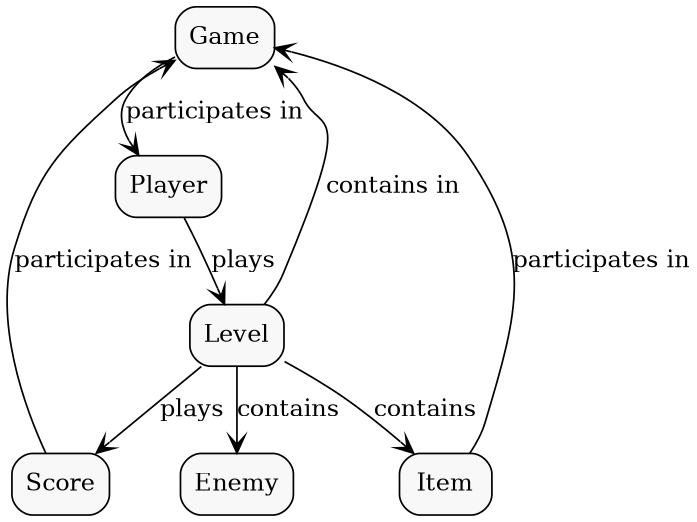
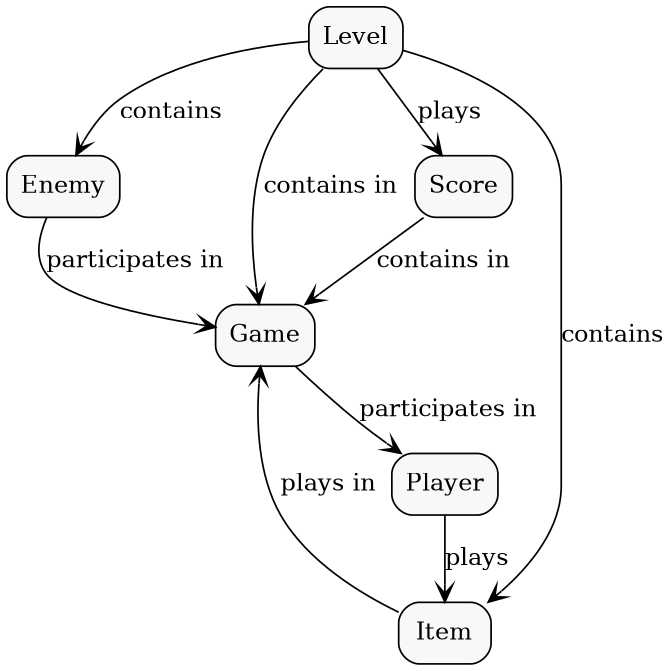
edge "Player" -> "Level": now "Player" -> "Item"
edge "Score" -> "Game": label "participates in" -> "contains in"
edge "Item" -> "Game": label "participates in" -> "plays in"
edge "Enemy" -> "Game": added, label "participates in"
